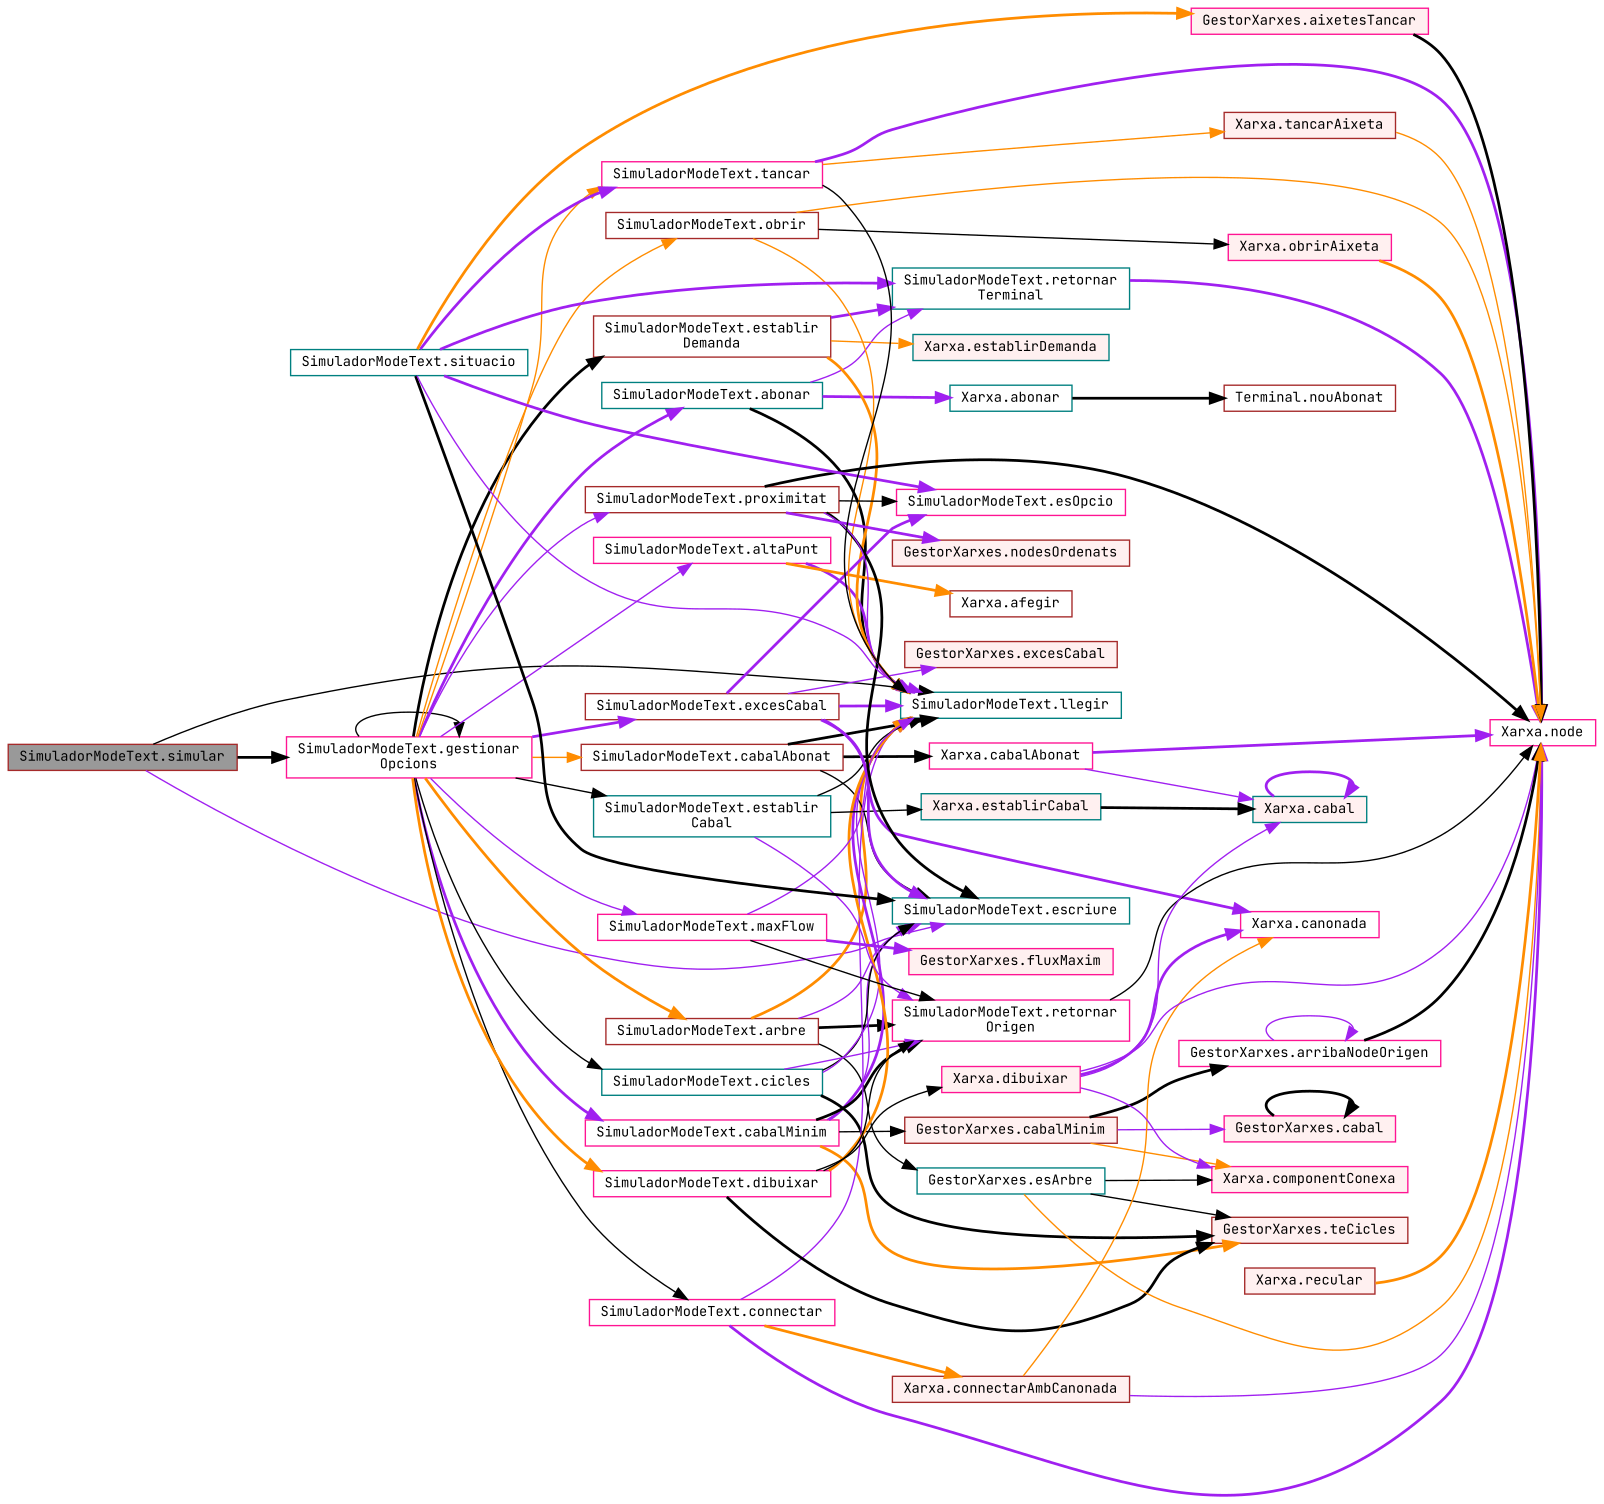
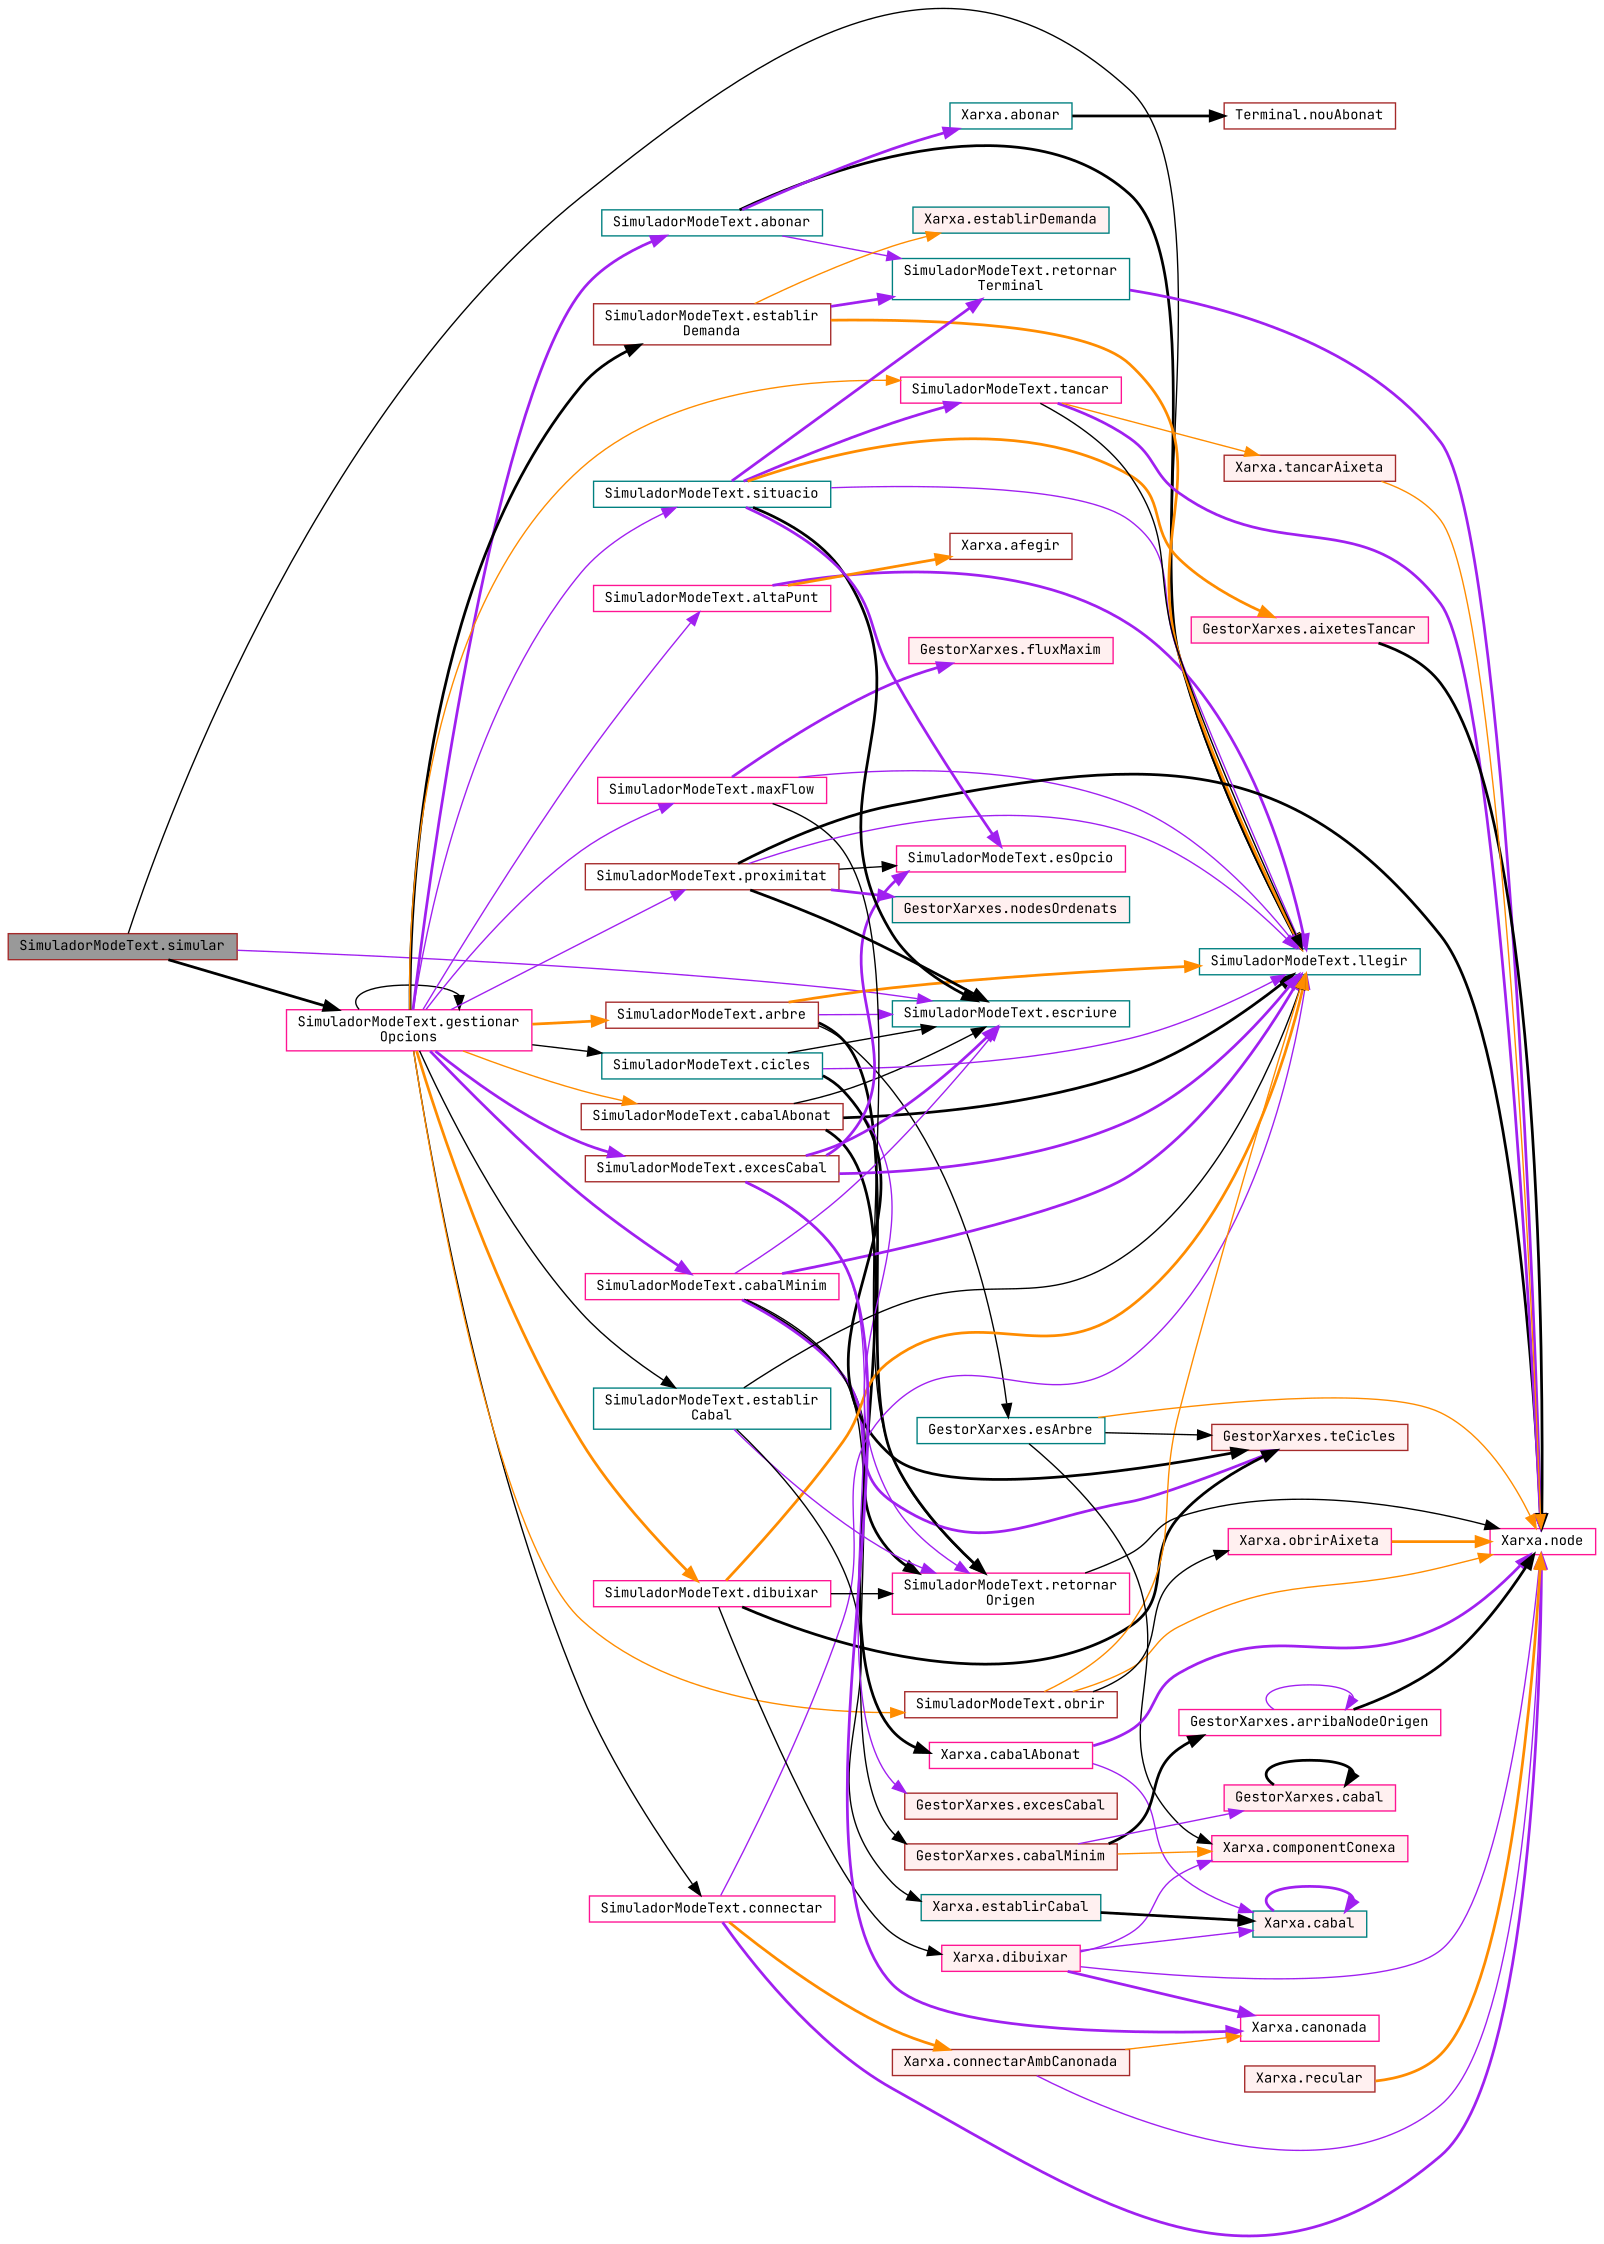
node "GestorXarxes.nodesOrdenats": color brown -> teal
edge "SimuladorModeText.gestionar Opcions" -> "SimuladorModeText.situacio": added
edge "SimuladorModeText.cabalMinim" -> "GestorXarxes.teCicles": color darkorange -> purple
